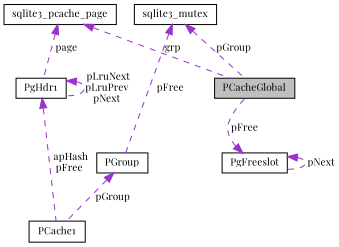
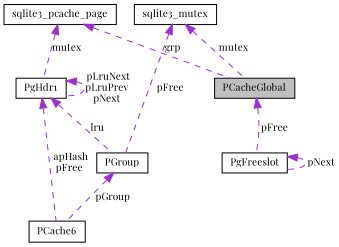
edge "PgHdr1" -> "sqlite3_pcache_page": label " page" -> " mutex"
edge "PCacheGlobal" -> "sqlite3_mutex": label " pGroup" -> " mutex"
edge "PCacheGlobal" -> "PgFreeslot": reversed
edge "PGroup" -> "PgHdr1": added, label "lru"
node "PCache1": label "PCache1" -> "PCache6"
